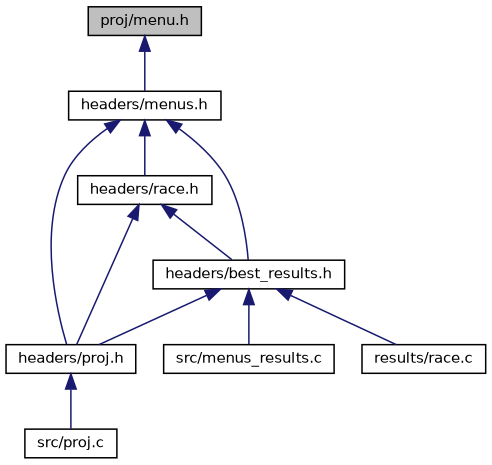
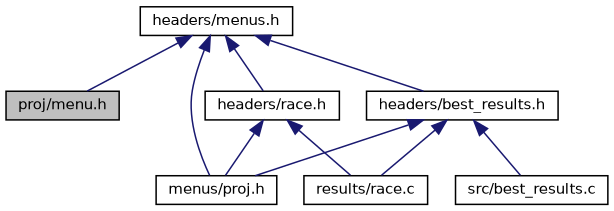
edge "headers/menus.h" -> "proj/menu.h": reversed
edge "headers/best_results.h" -> "headers/race.h": now "results/race.c" -> "headers/race.h"
node "headers/proj.h": label "headers/proj.h" -> "menus/proj.h"
node "src/menus_results.c": label "src/menus_results.c" -> "src/best_results.c"
node "src/proj.c": removed
